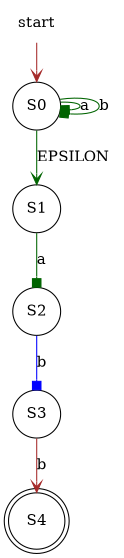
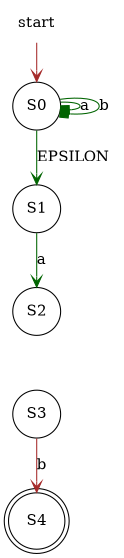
edge "S1" -> "S2": arrowhead box -> vee
edge "S2" -> "S3": removed, label "b"
